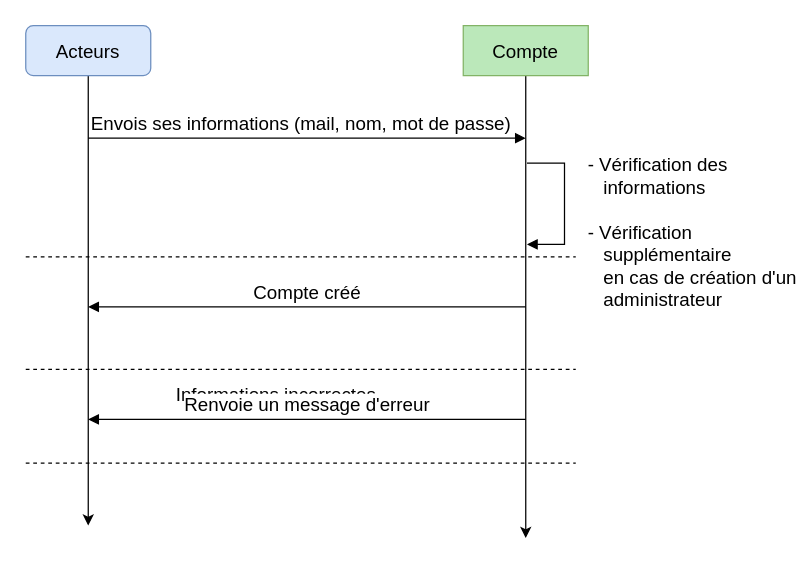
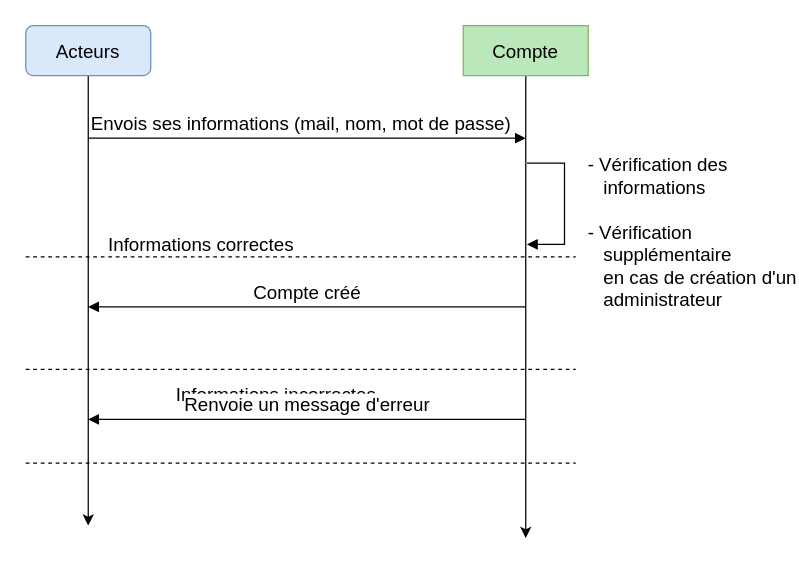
node "Informations correctes": added
